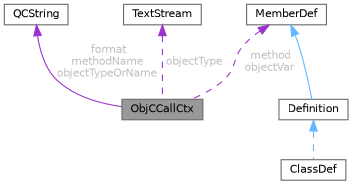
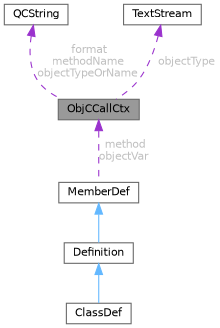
edge "ObjCCallCtx" -> "MemberDef": reversed
edge "ObjCCallCtx" -> "QCString": style solid -> dashed
edge "ClassDef" -> "Definition": style dashed -> solid
